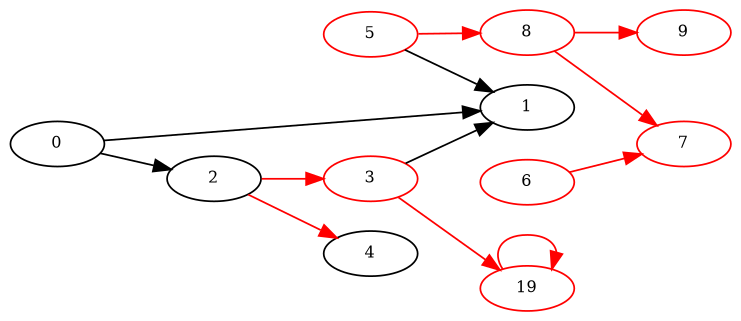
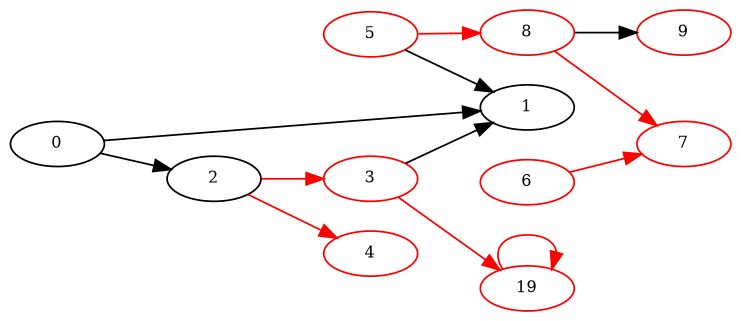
edge "8" -> "9": color red -> black
node "4": color black -> red
